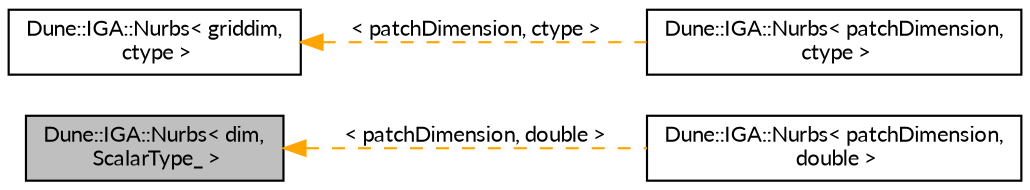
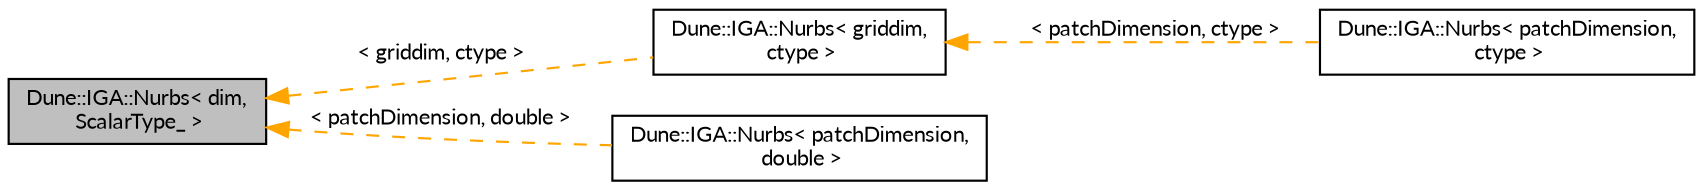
edge "Dune::IGA::Nurbs< griddim, ctype >" -> "Dune::IGA::Nurbs< dim, ScalarType_ >": added, label "< griddim, ctype >"
